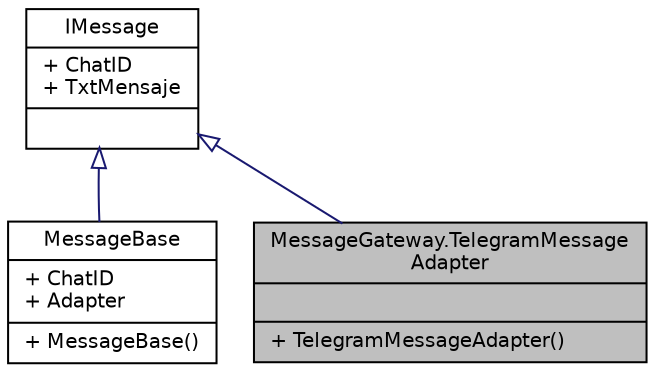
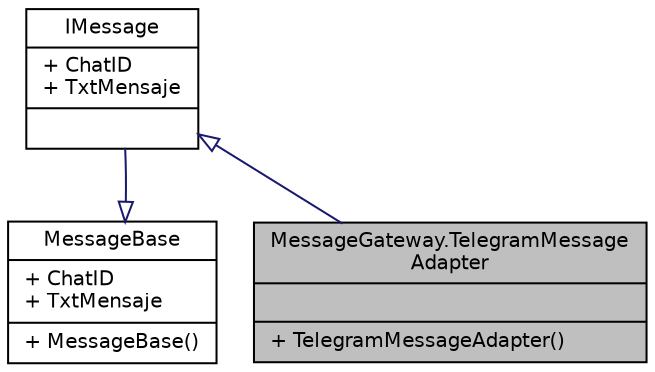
edge "MessageBase" -> "IMessage": reversed
node "MessageBase": text "+ Adapter" -> "+ TxtMensaje"
